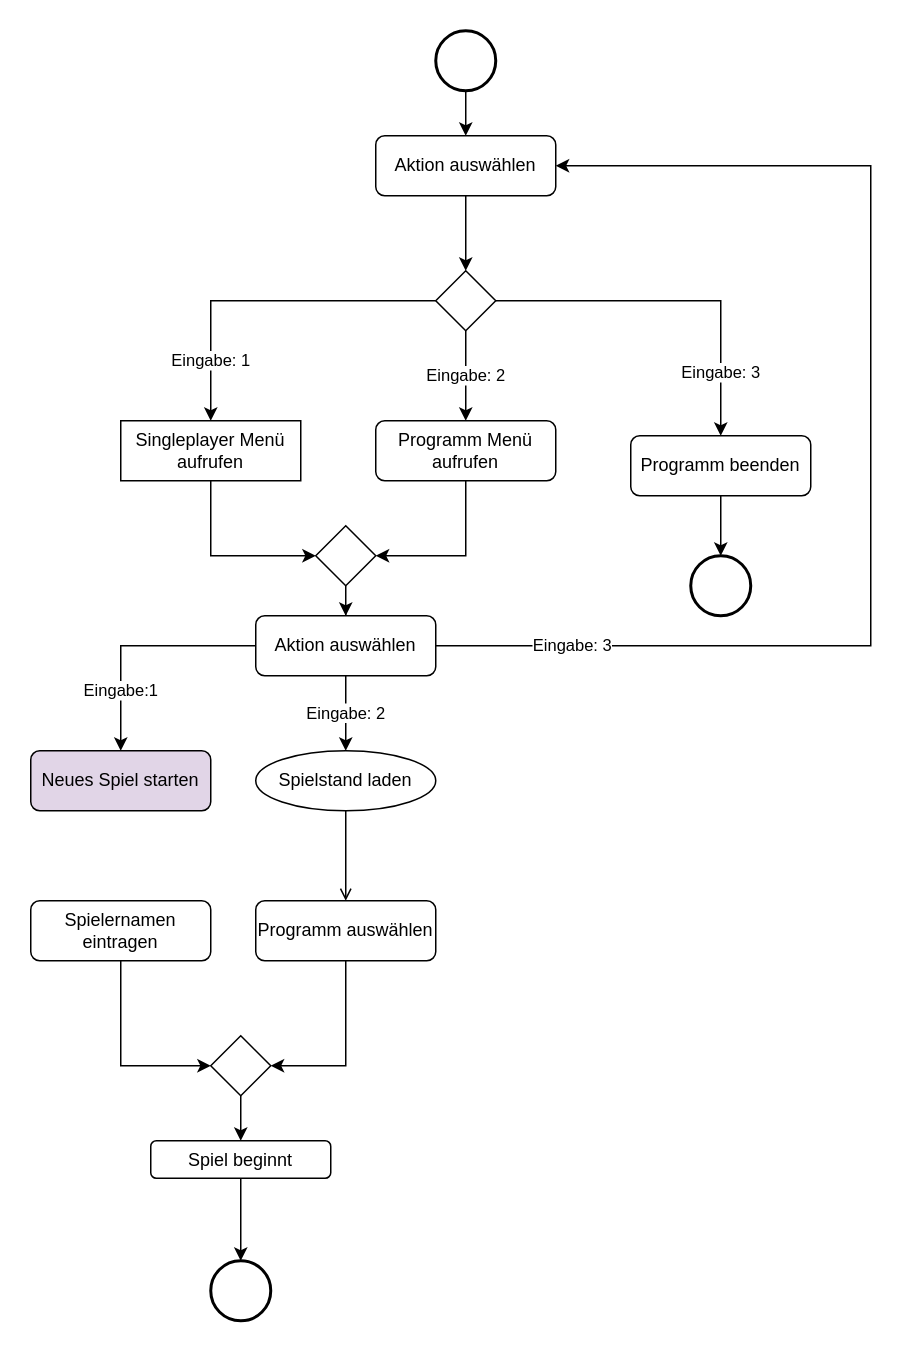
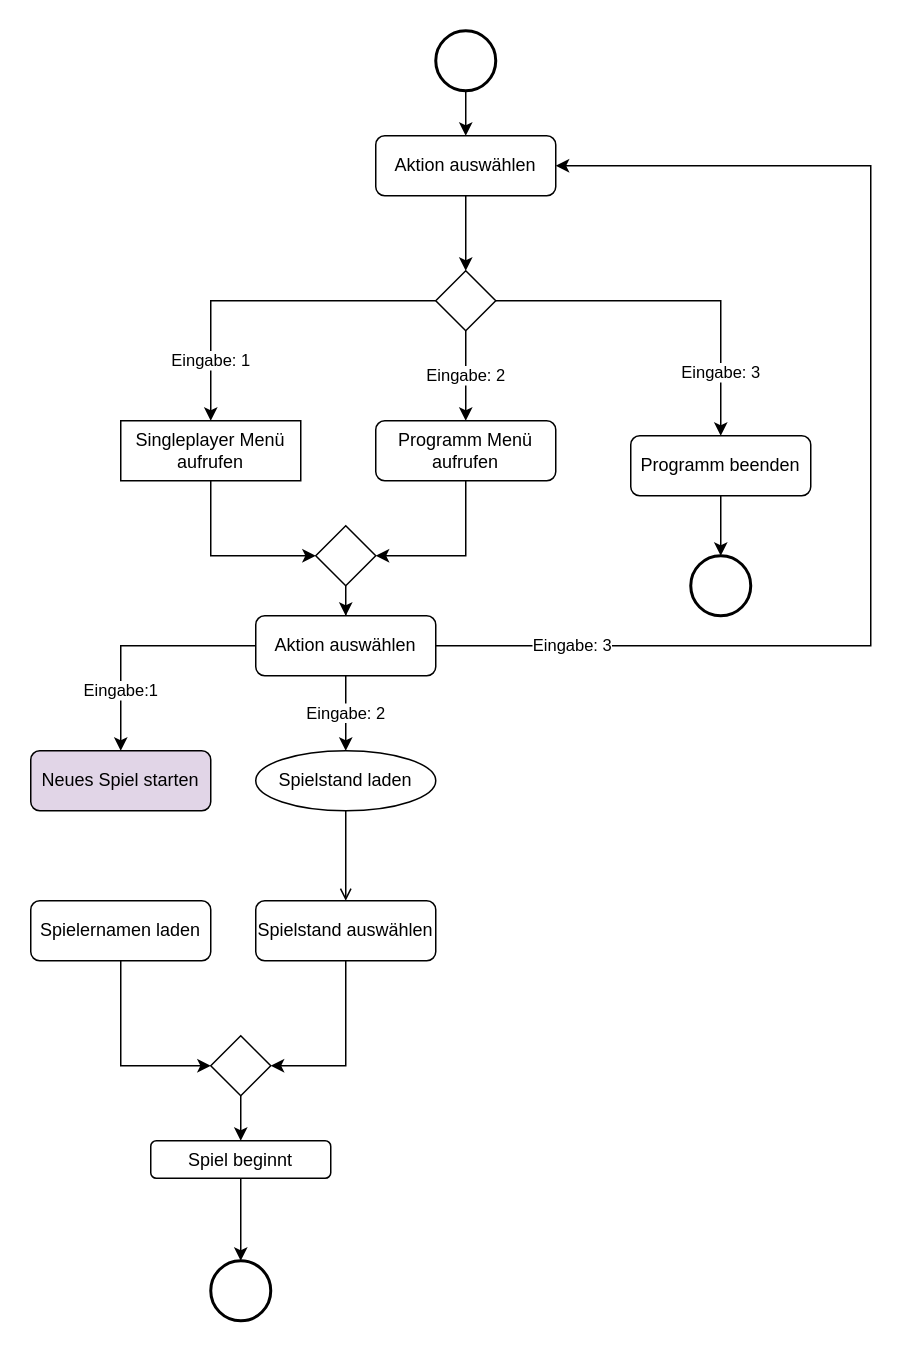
node "Spielernamen eintragen": label "Spielernamen eintragen" -> "Spielernamen laden"
node "Programm auswählen": label "Programm auswählen" -> "Spielstand auswählen"
